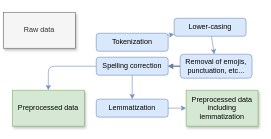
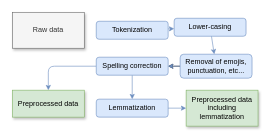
node "Raw data": moved (39, 30) -> (48, 30)
node "Tokenization": moved (132, 42) -> (132, 30)
node "Preprocessed data": size 72x36 -> 72x27
